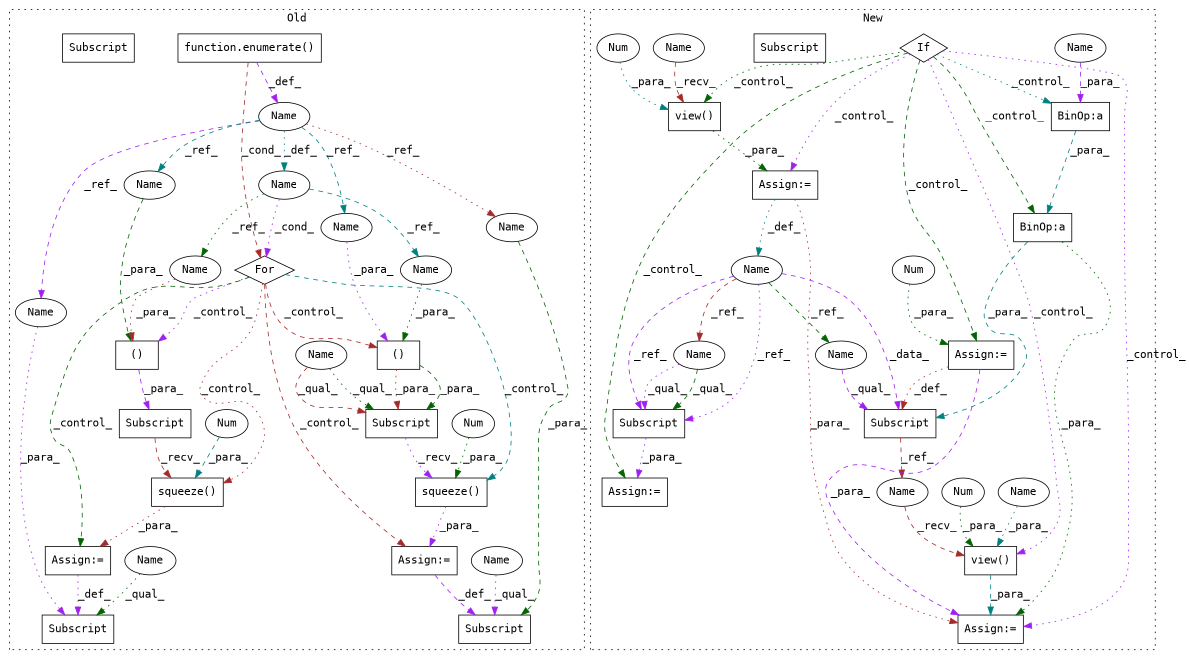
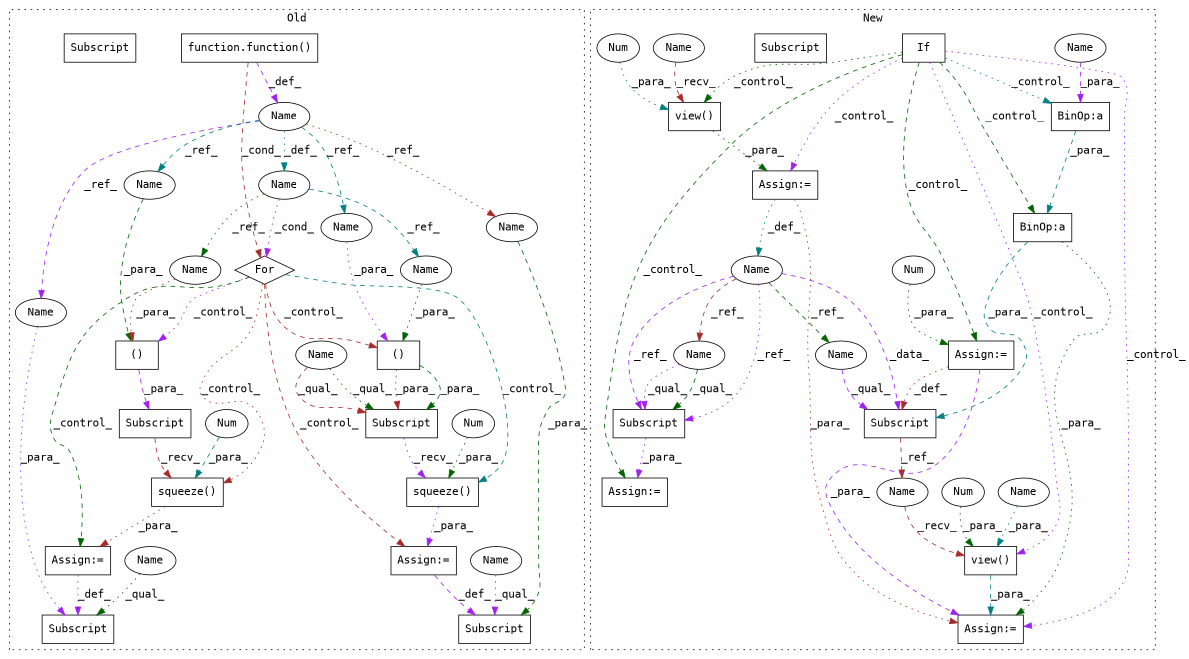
node "function.enumerate()": label "function.enumerate()" -> "function.function()"
node "If": shape diamond -> box
